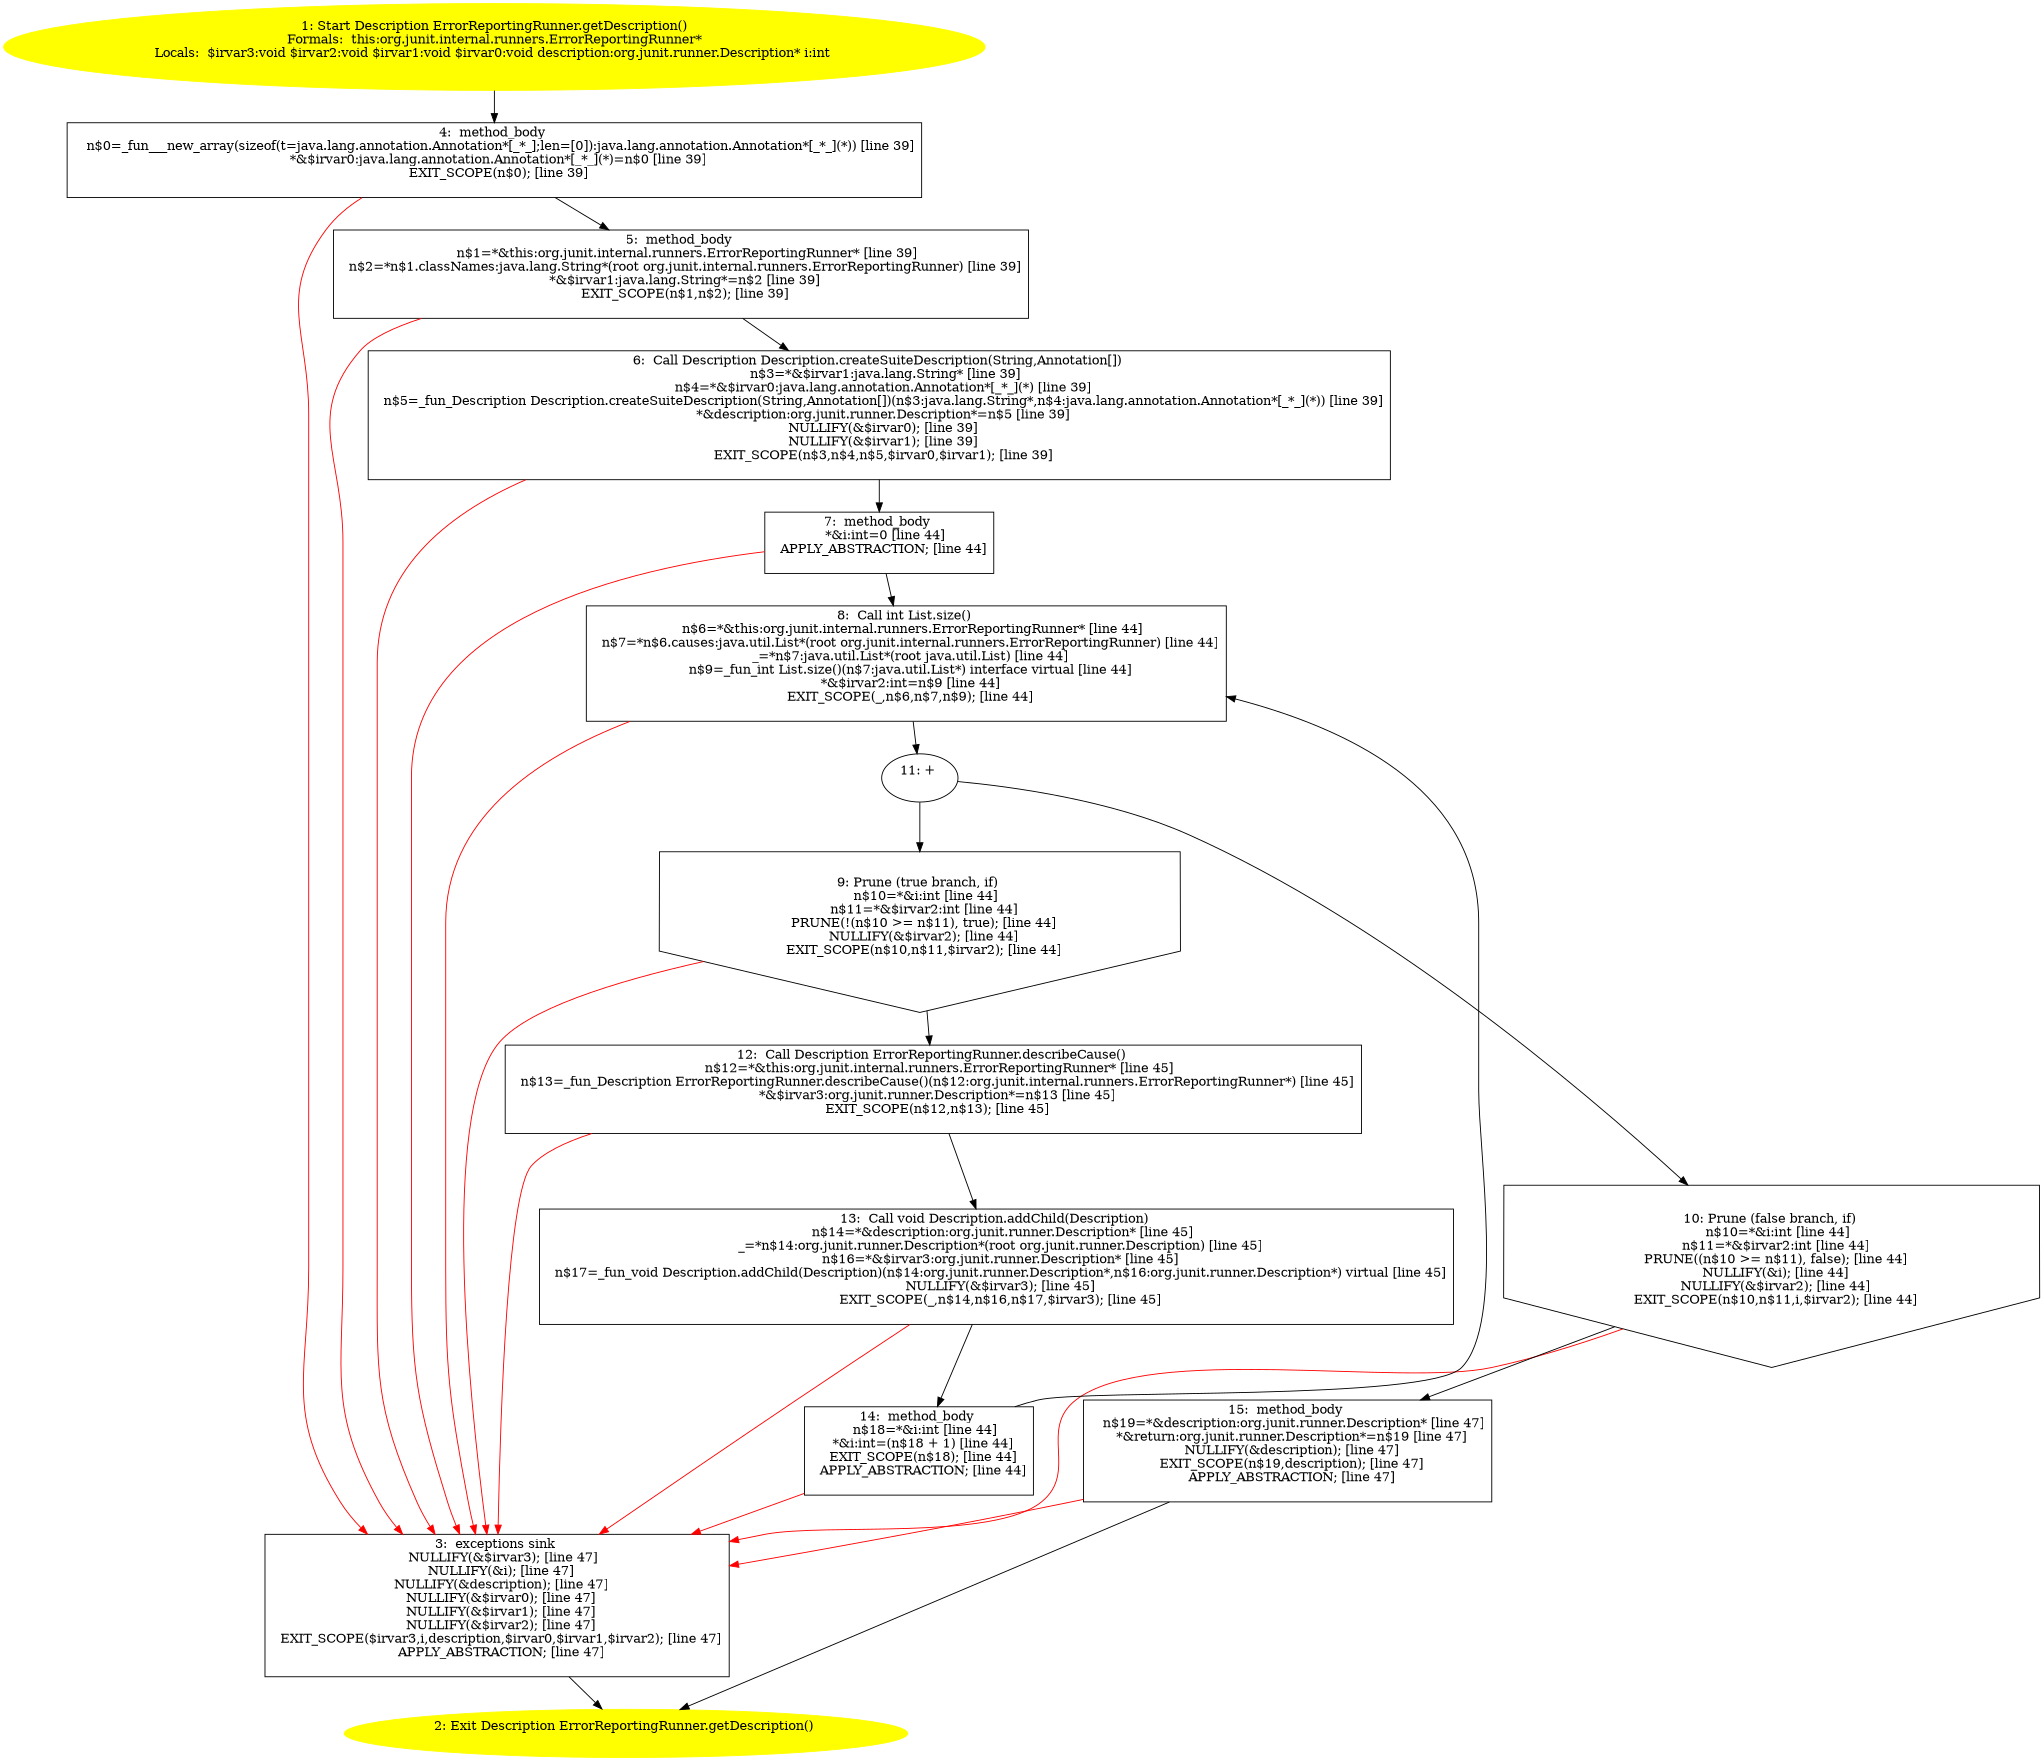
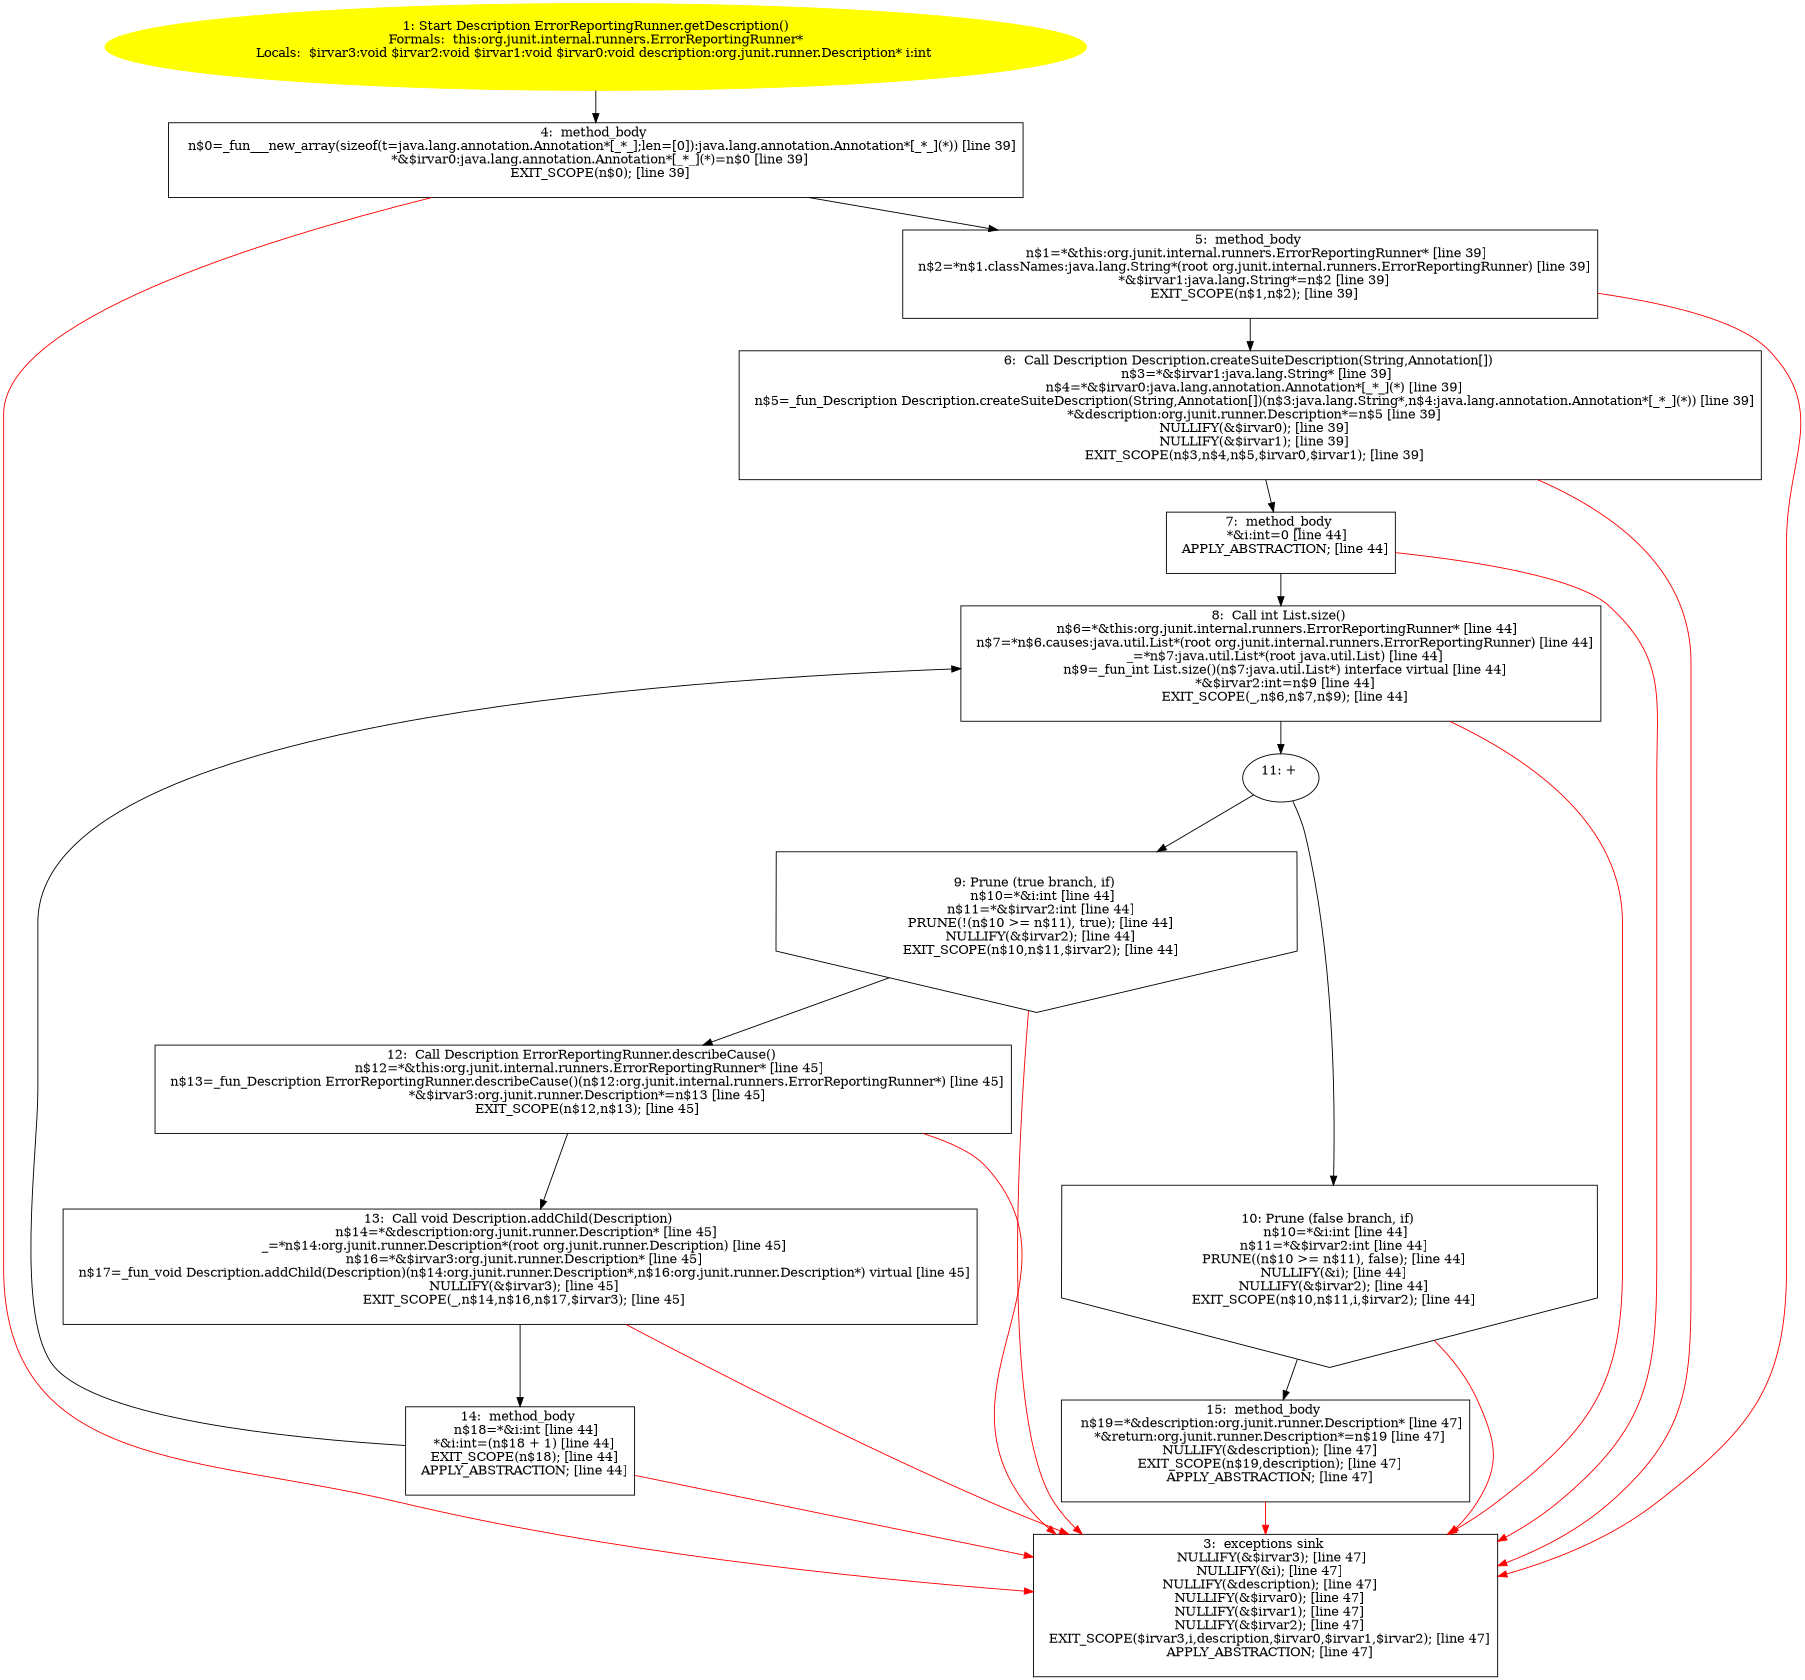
node "2: Exit Description ErrorReportingRunner.getDescription()": removed
